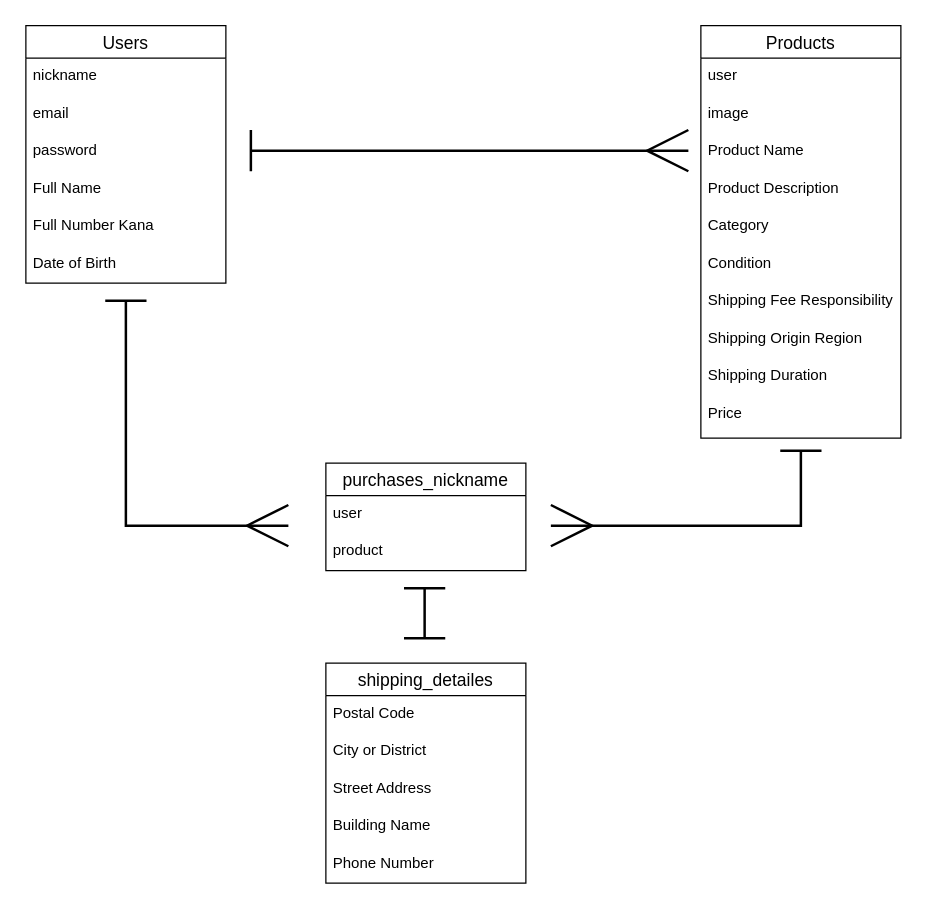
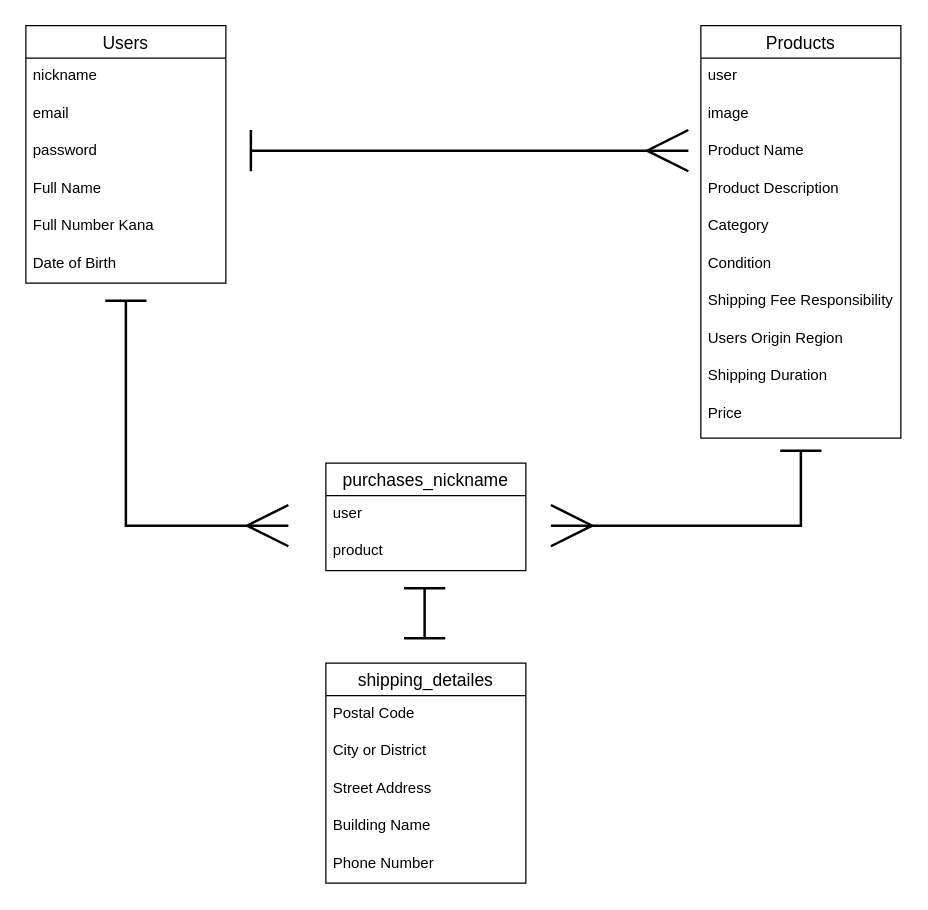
node "Shipping Origin Region": label "Shipping Origin Region" -> "Users Origin Region"
